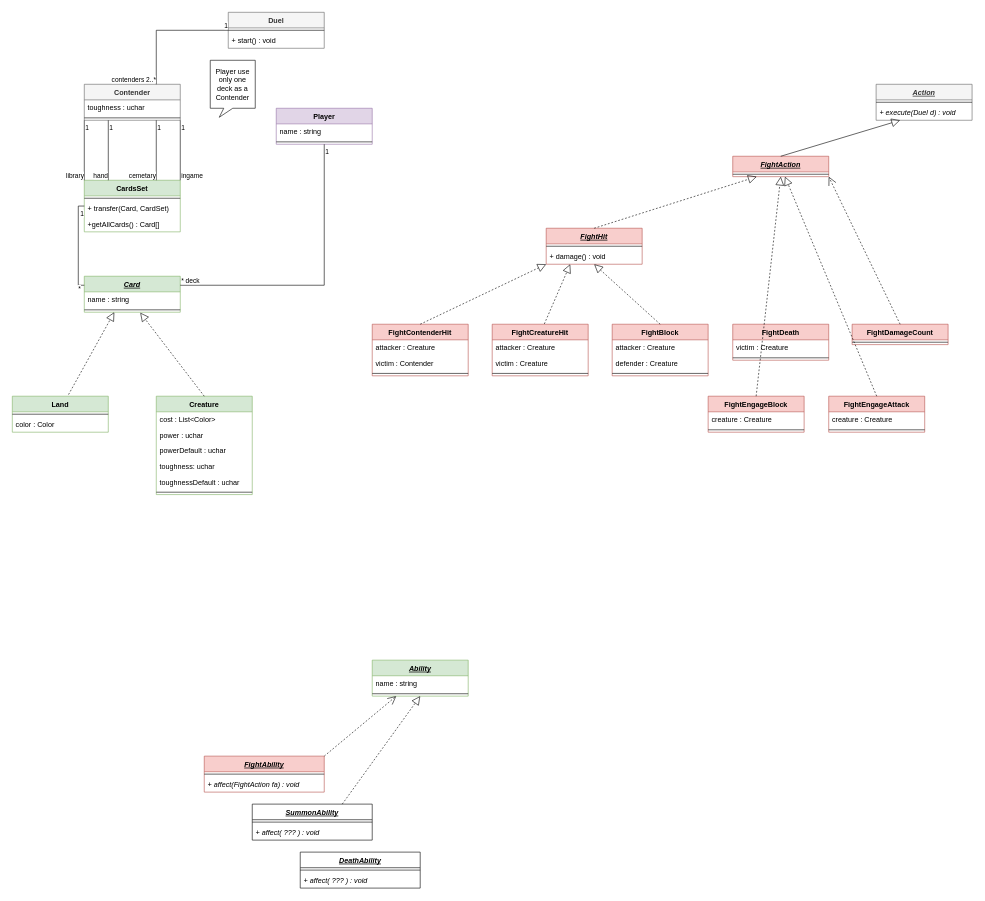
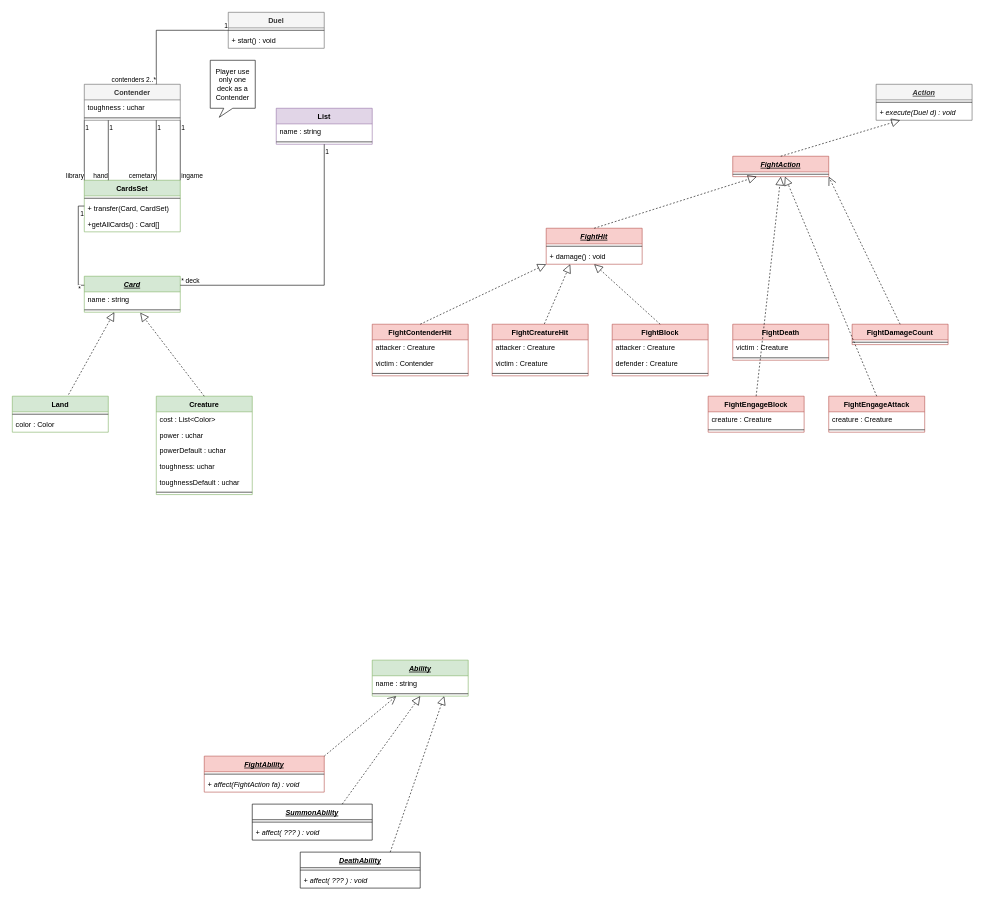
node "Player": label "Player" -> "List"
edge "FightAction" -> "Action": style solid -> dashed
edge "DeathAbility" -> "Ability": added
